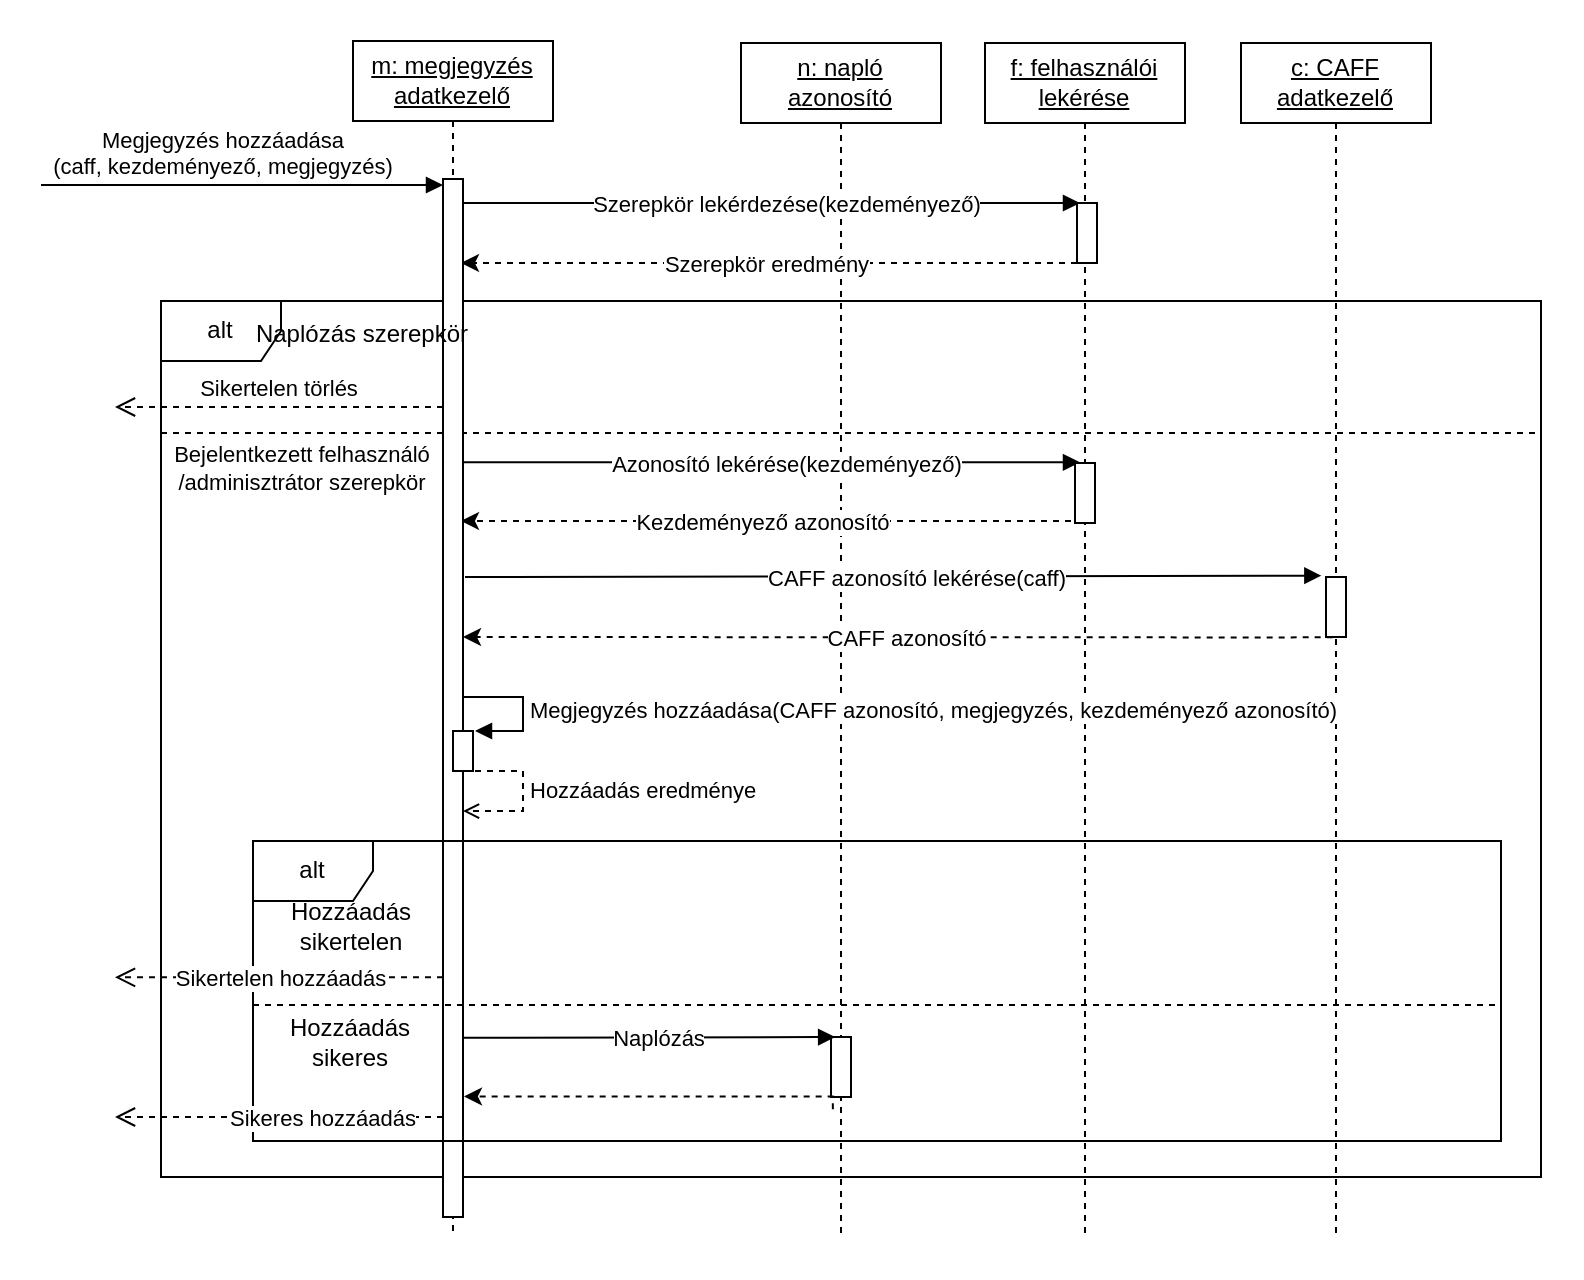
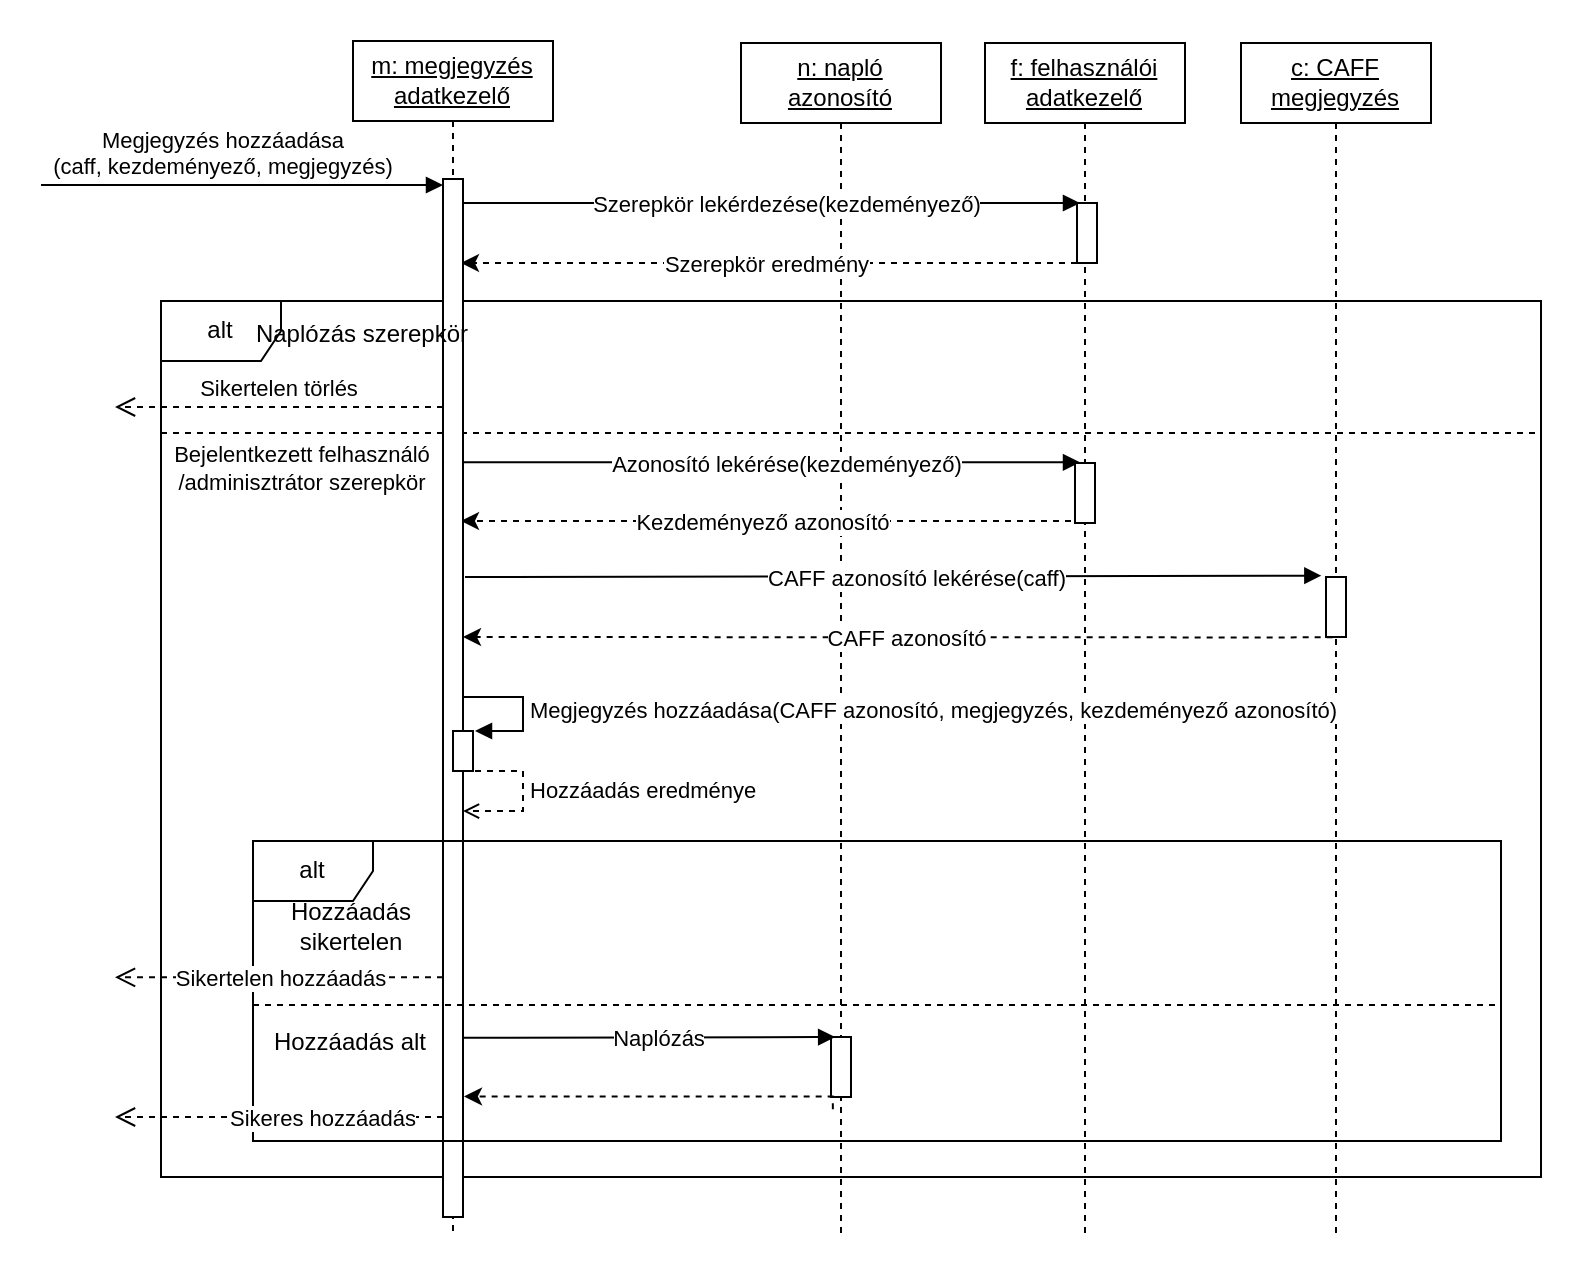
node "f: felhasználói lekérése": label "f: felhasználói lekérése" -> "f: felhasználói adatkezelő"
node "c: CAFF adatkezelő": label "c: CAFF adatkezelő" -> "c: CAFF megjegyzés"
node "Hozzáadás sikeres": label "Hozzáadás sikeres" -> "Hozzáadás alt"
